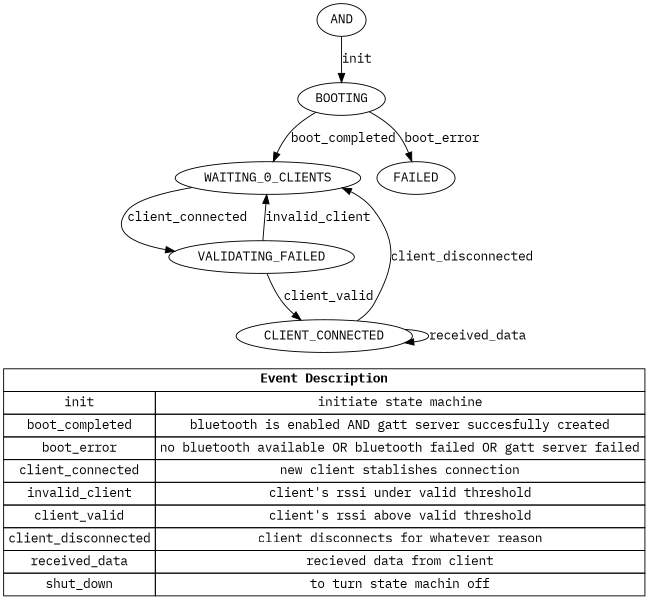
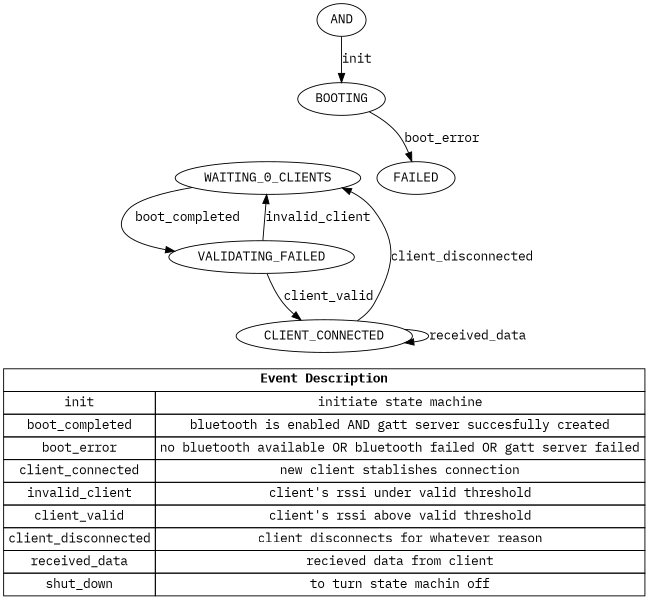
edge "BOOTING" -> "WAITING_0_CLIENTS": removed, label "boot_completed"
edge "WAITING_0_CLIENTS" -> "VALIDATING_FAILED": label "client_connected" -> "boot_completed"
